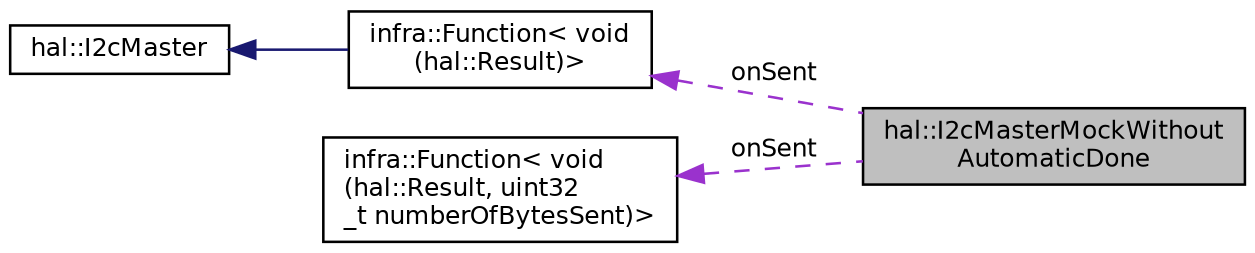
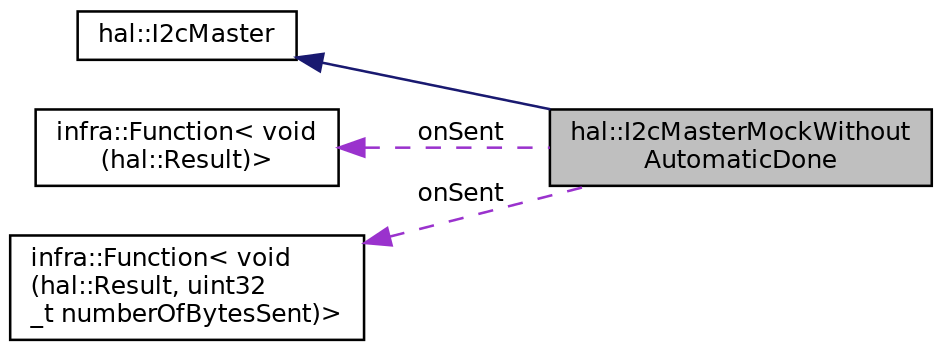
edge "infra::Function< void (hal::Result)>" -> "hal::I2cMaster": now "hal::I2cMasterMockWithout AutomaticDone" -> "hal::I2cMaster"
